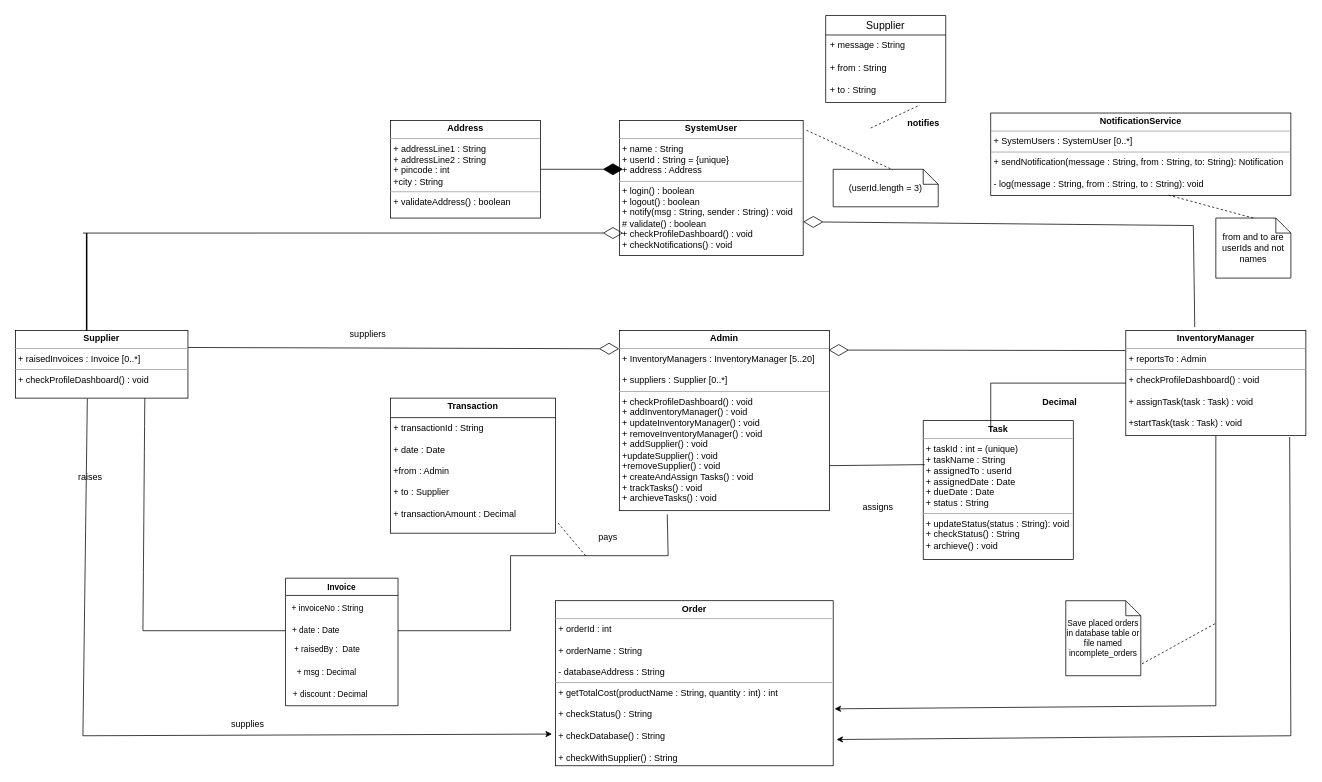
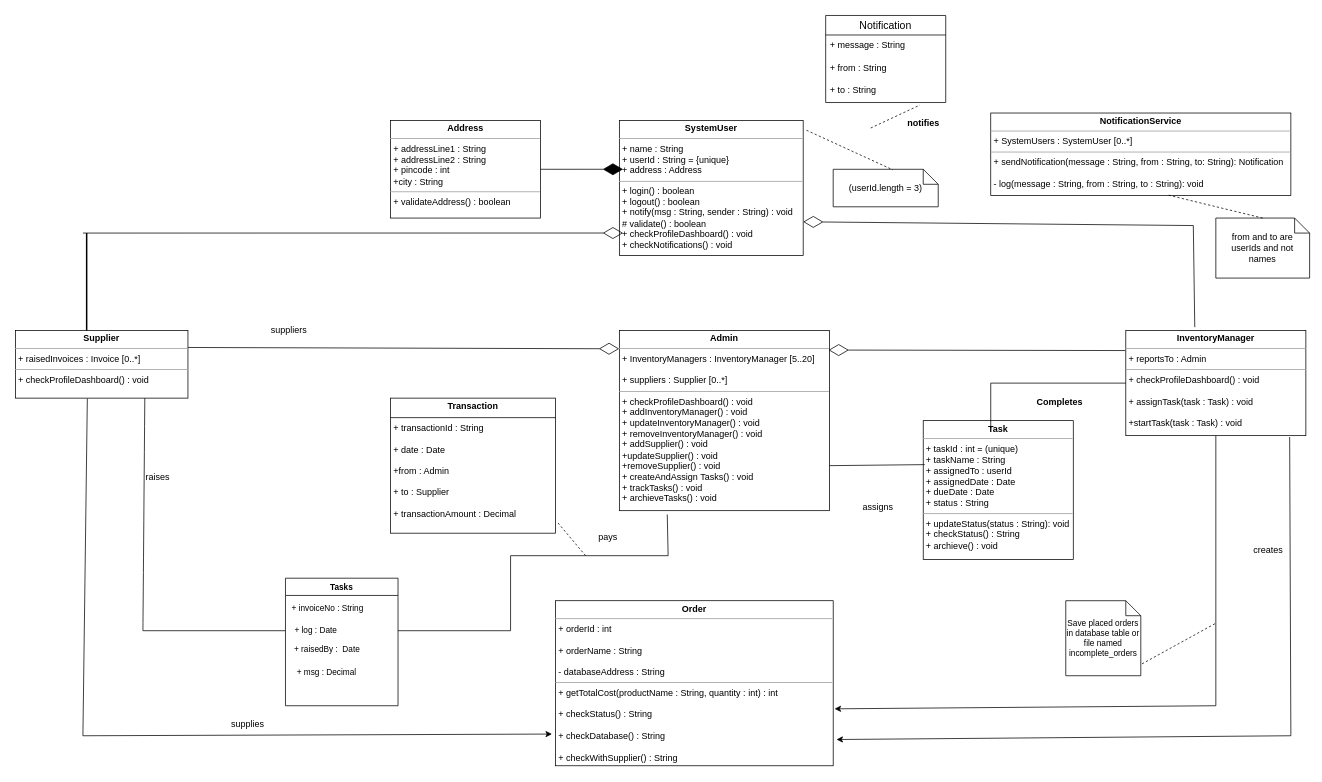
node "Supplier": label "Supplier" -> "Notification"
node "from and to are userIds and not names": size 75x60 -> 94x60
node "suppliers": moved (368, 334) -> (289, 330)
node "Decimal": label "Decimal" -> "Completes"
node "raises": moved (90, 477) -> (158, 477)
node "creates": added
node "Invoice": label "Invoice" -> "Tasks"
node "+ date : Date": label "+ date : Date" -> "+ log : Date"
node "+ discount : Decimal": removed
